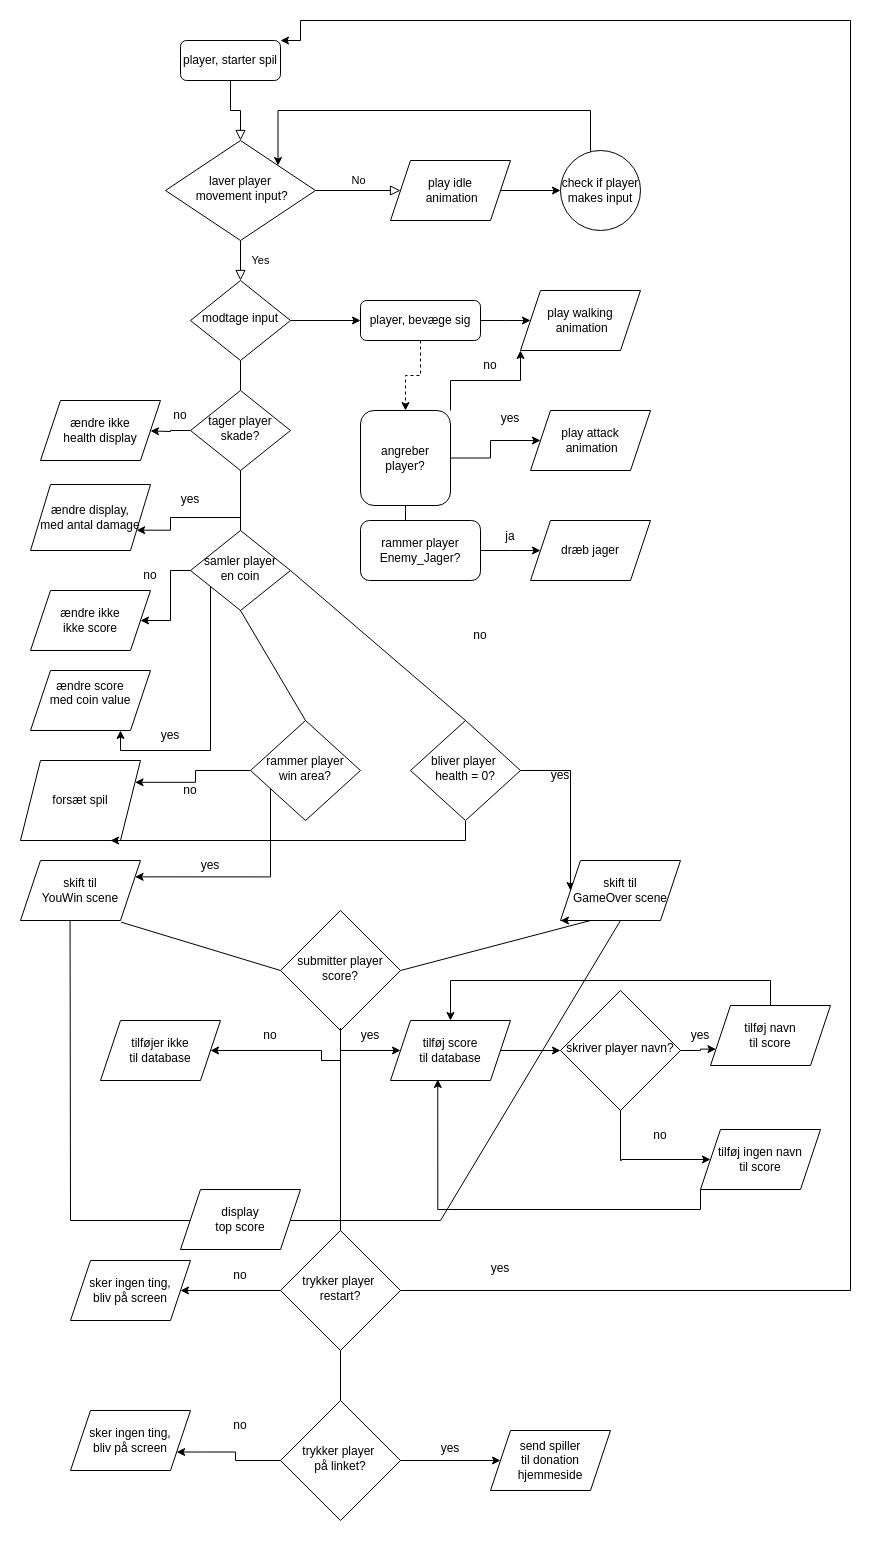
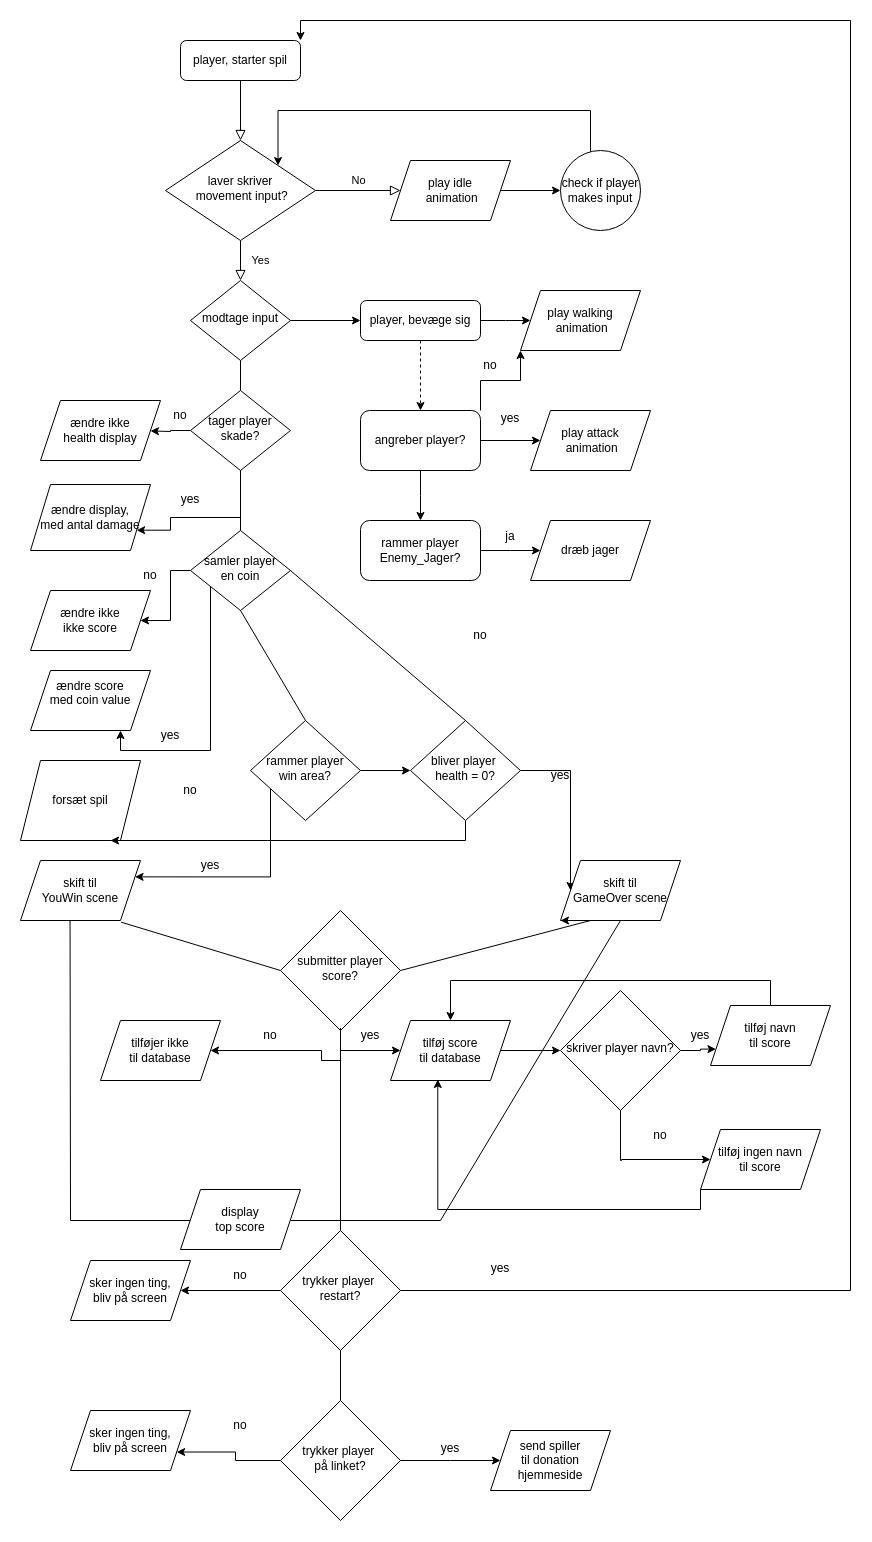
node "player, starter spil": size 100x40 -> 120x40
node "laver player movement input?": label "laver player movement input?" -> "laver skriver movement input?"
node "angreber player?": size 90x95 -> 120x60
edge "rammer player win area?" -> "forsæt spil": now "rammer player win area?" -> "bliver player health = 0?"
